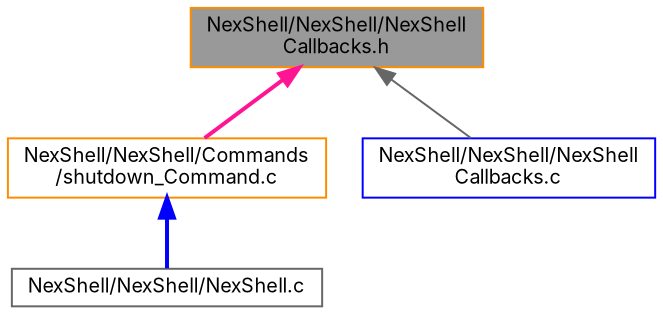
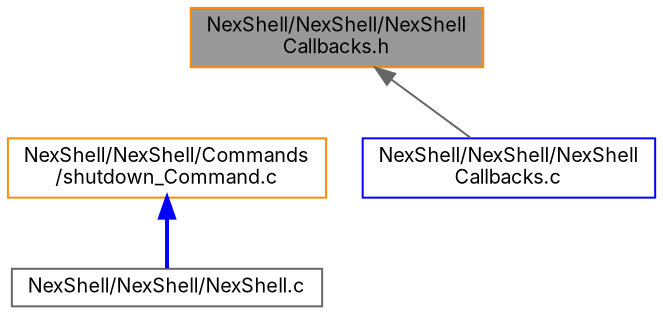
edge "NexShell/NexShell/Commands /shutdown_Command.c" -> "NexShell/NexShell/NexShell Callbacks.h": removed
